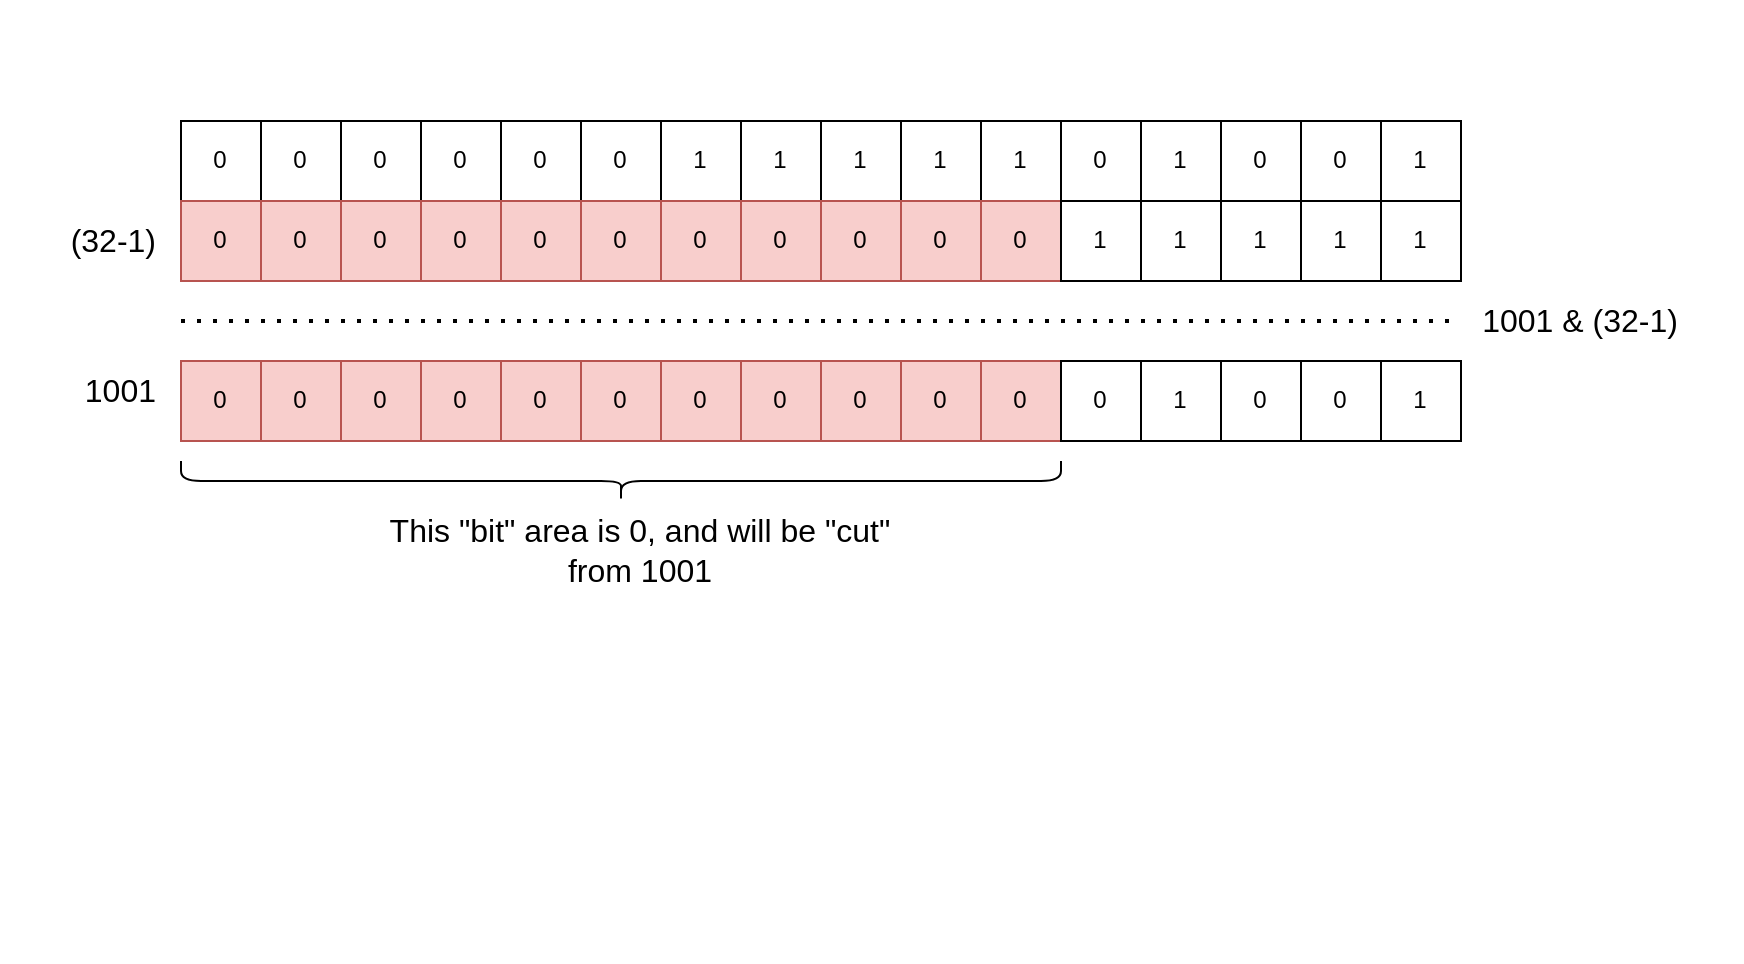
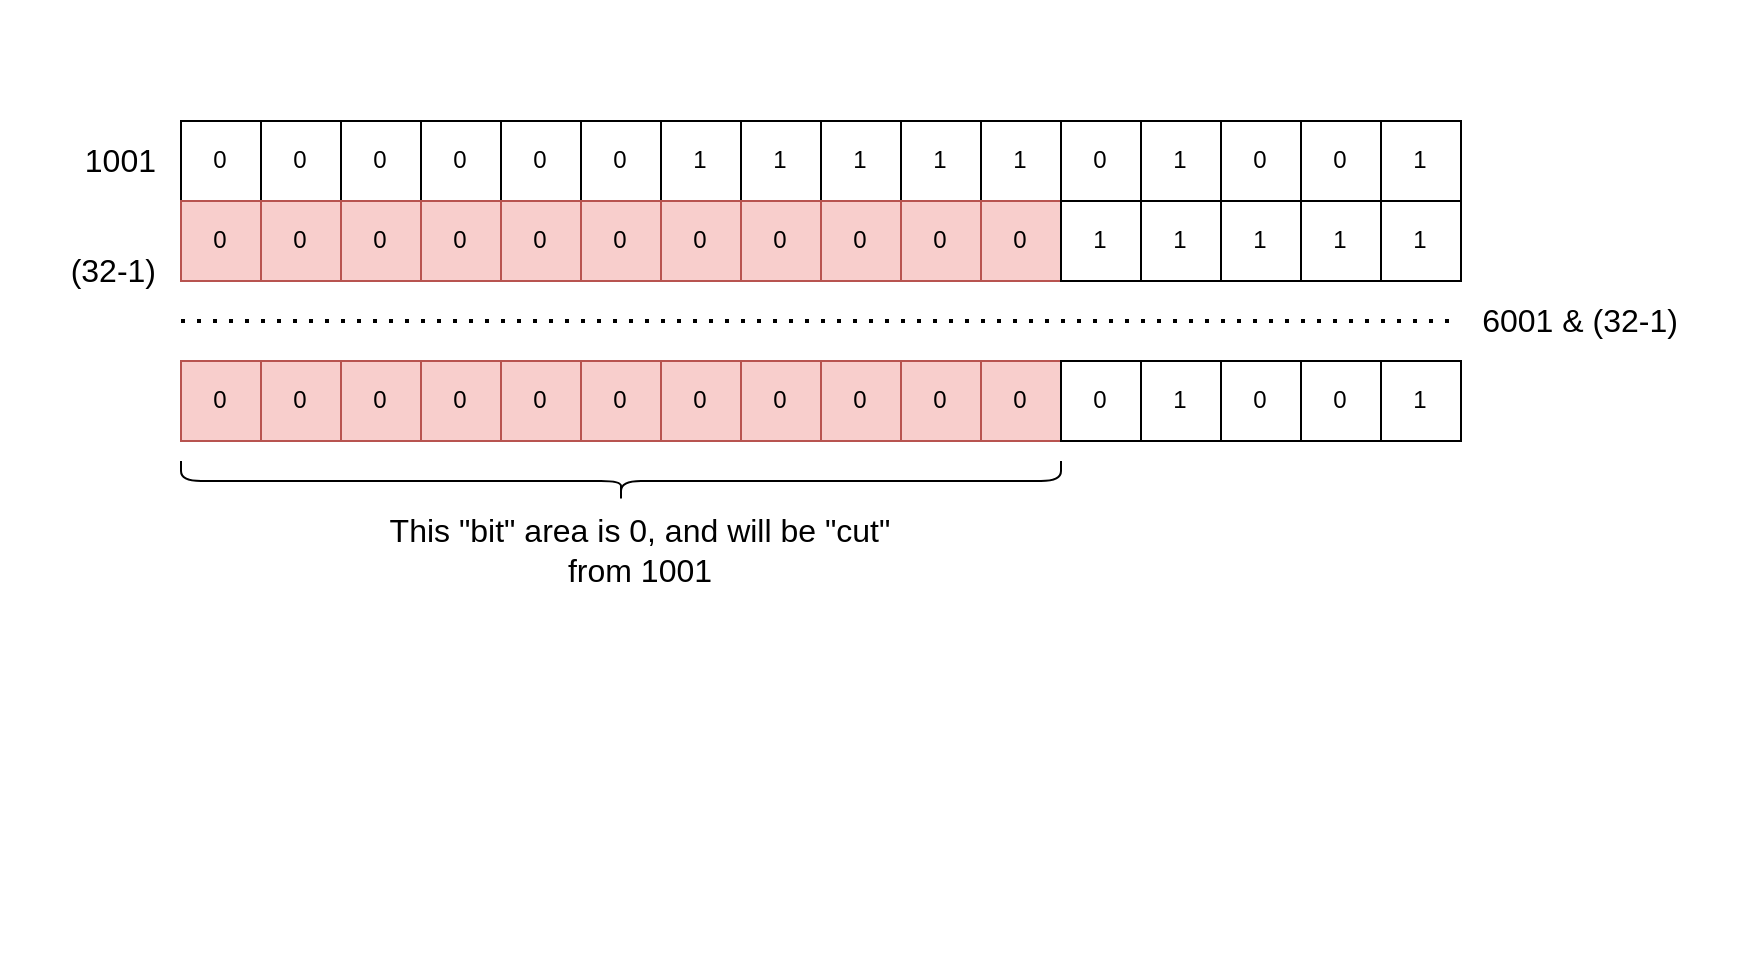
node "(32-1)": moved (101, 241) -> (101, 271)
node "1001 & (32-1)": label "1001 & (32-1)" -> "6001 & (32-1)"
node "1001": moved (101, 391) -> (101, 161)
